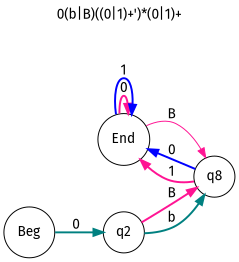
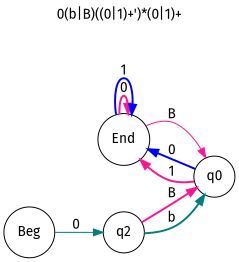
node "q8": label "q8" -> "q0"
edge "Beg" -> "q2": style bold -> solid
